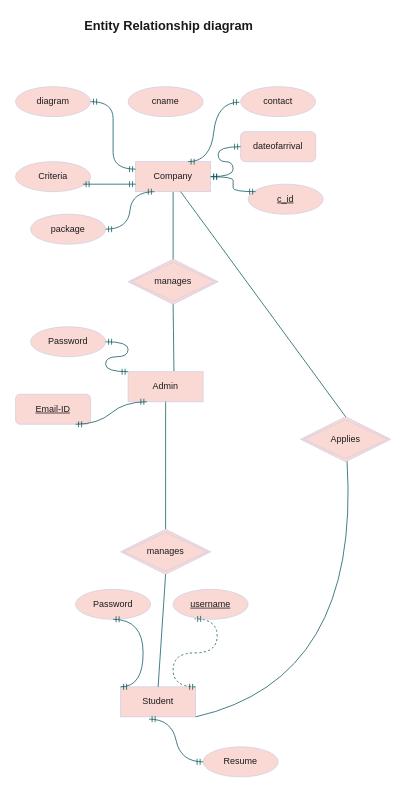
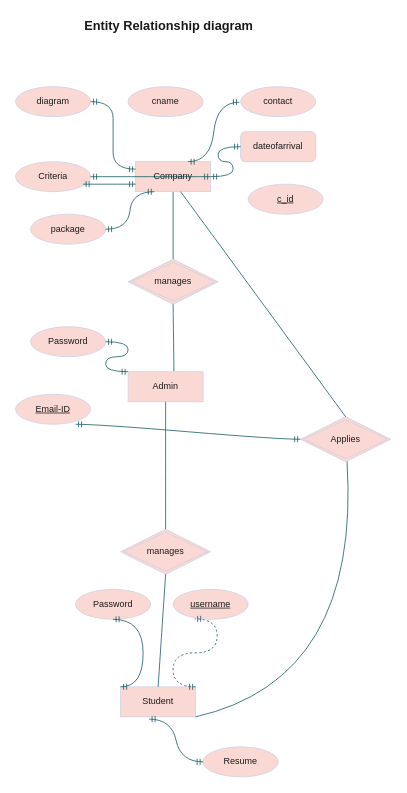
edge "Company" -- "c_id": now "Company" -- "Criteria"
node "Email-ID": shape rounded rectangle -> ellipse
edge "Admin" -- "Email-ID": now "Applies" -- "Email-ID"
